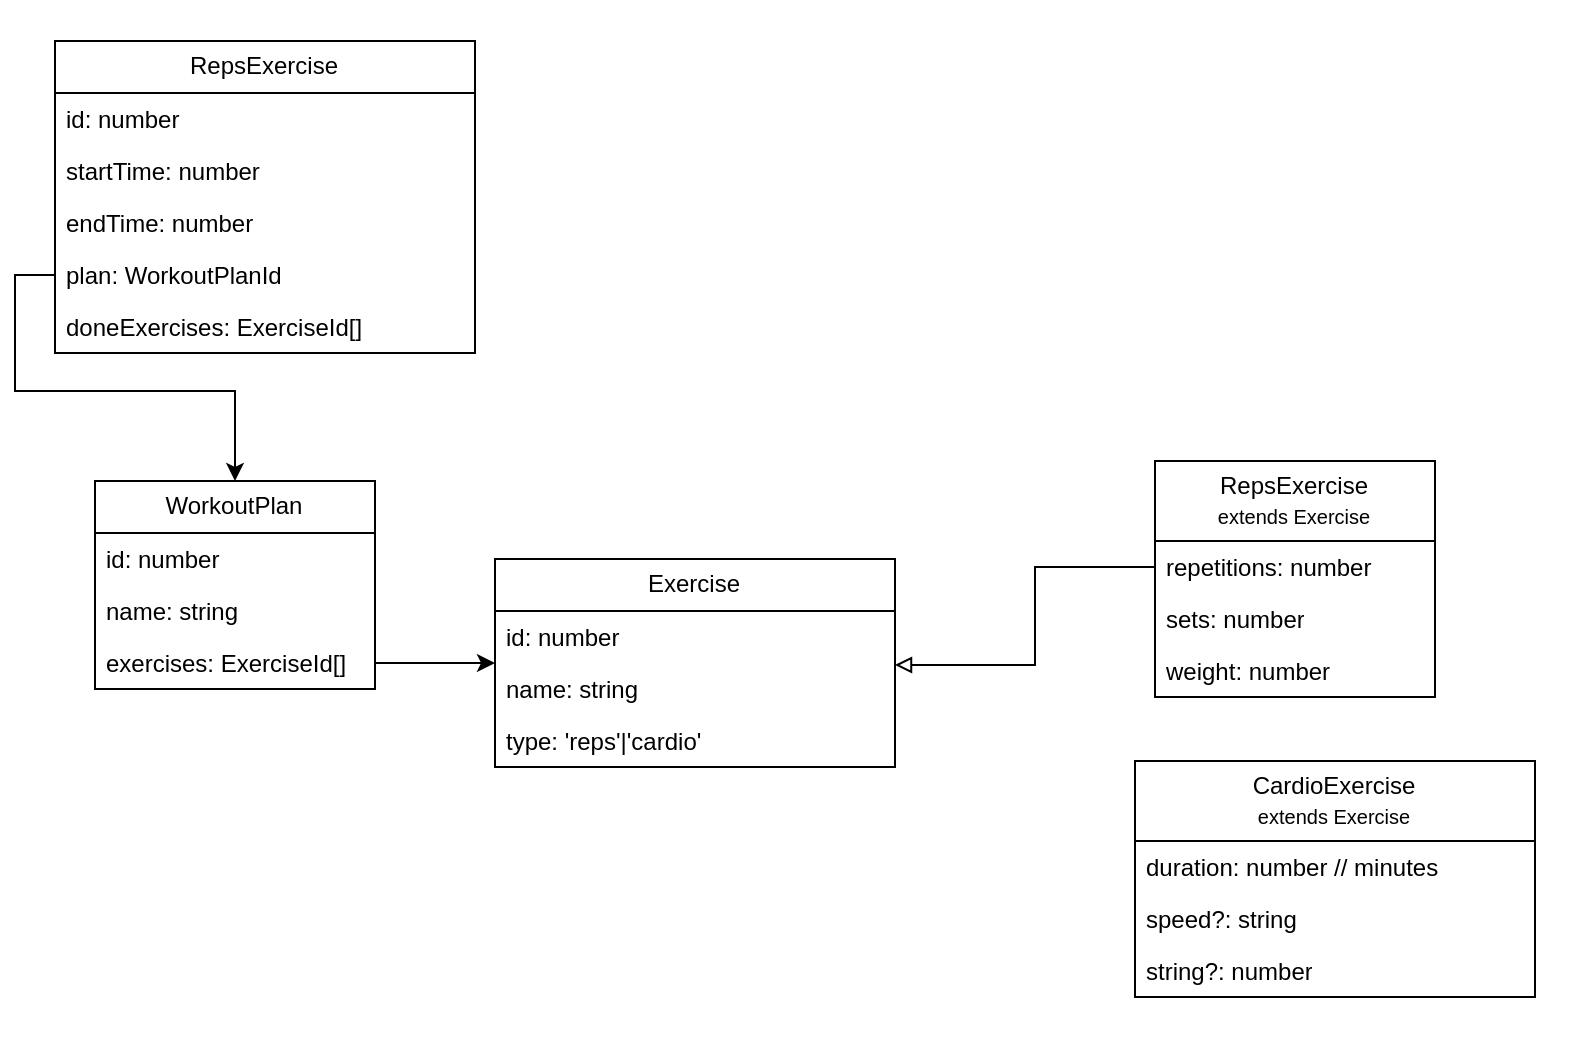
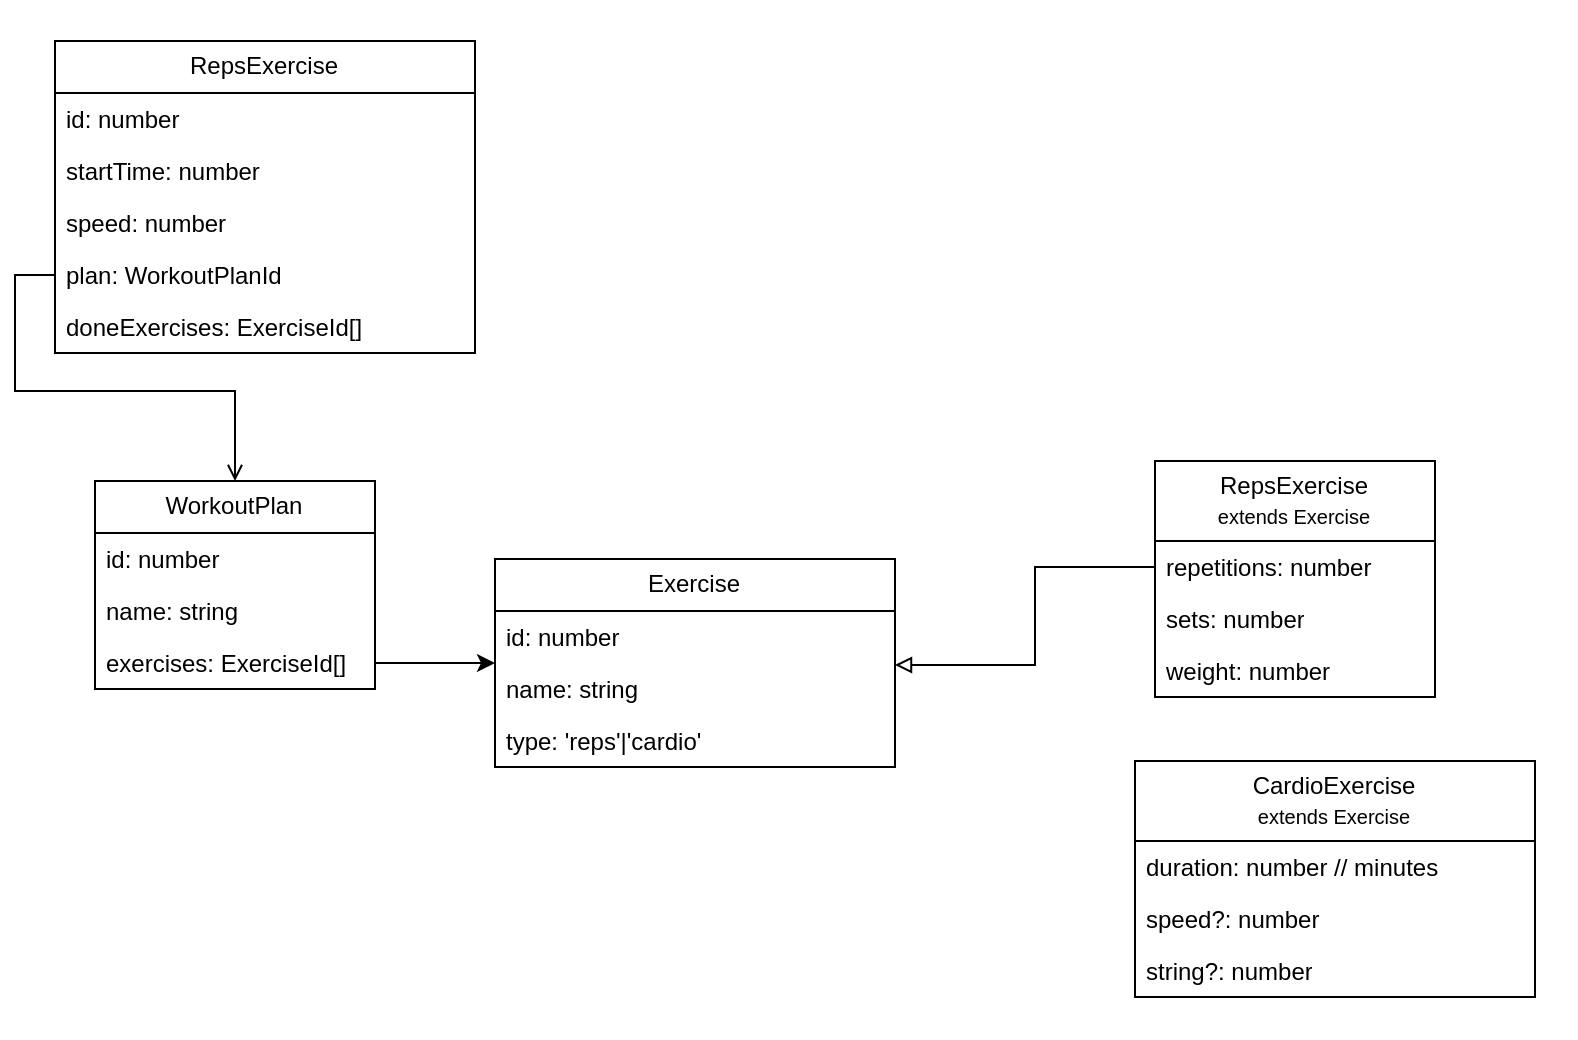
node "endTime: number": label "endTime: number" -> "speed: number"
edge "plan: WorkoutPlanId" -> "WorkoutPlan": arrowhead classic -> open
node "speed?: string": label "speed?: string" -> "speed?: number"
